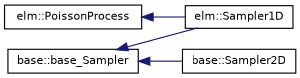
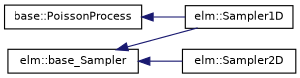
node "elm::PoissonProcess": label "elm::PoissonProcess" -> "base::PoissonProcess"
node "base::base_Sampler": label "base::base_Sampler" -> "elm::base_Sampler"
node "base::Sampler2D": label "base::Sampler2D" -> "elm::Sampler2D"
